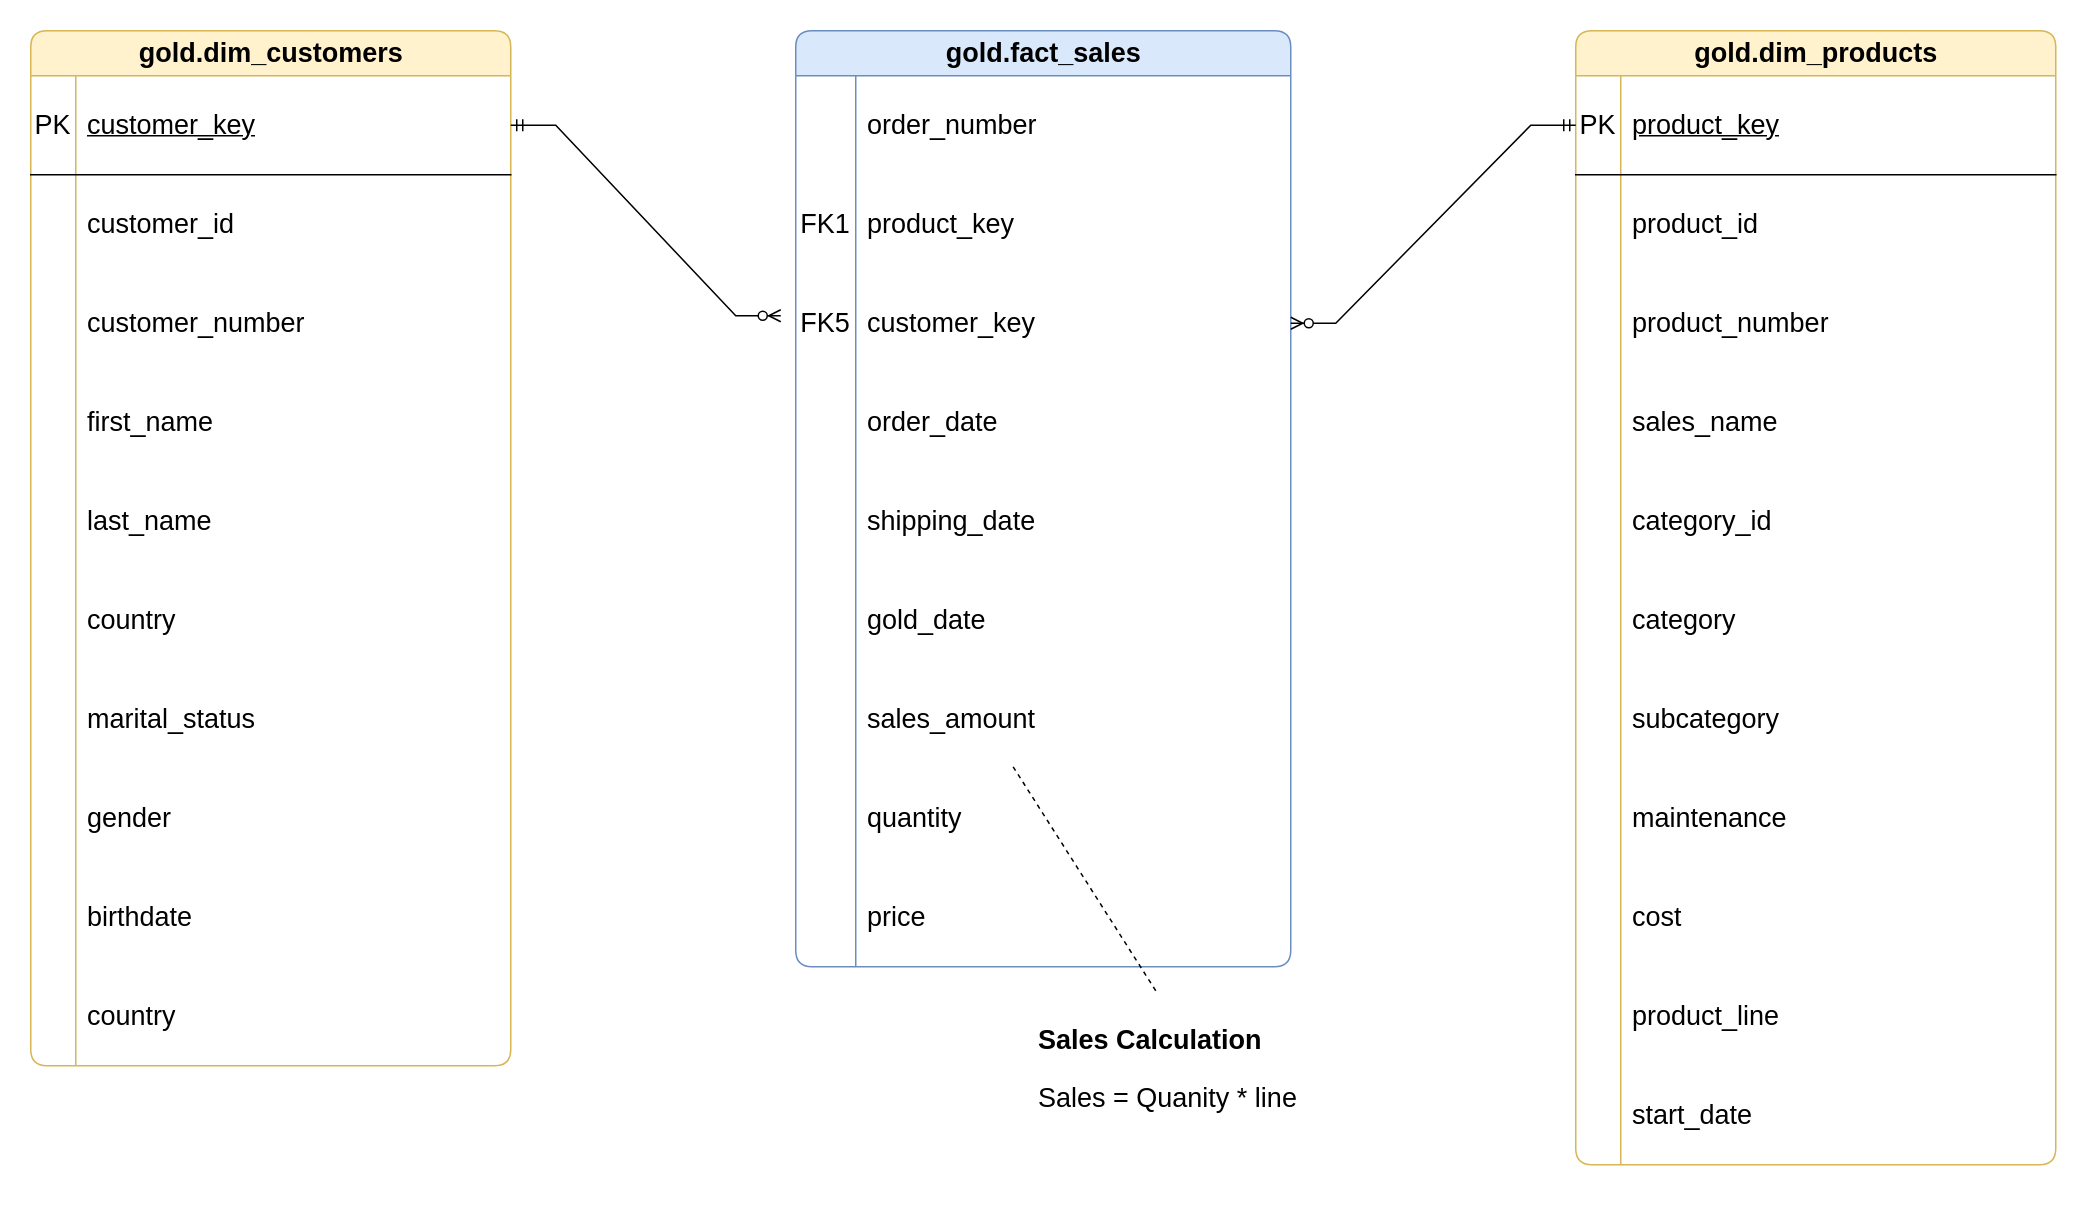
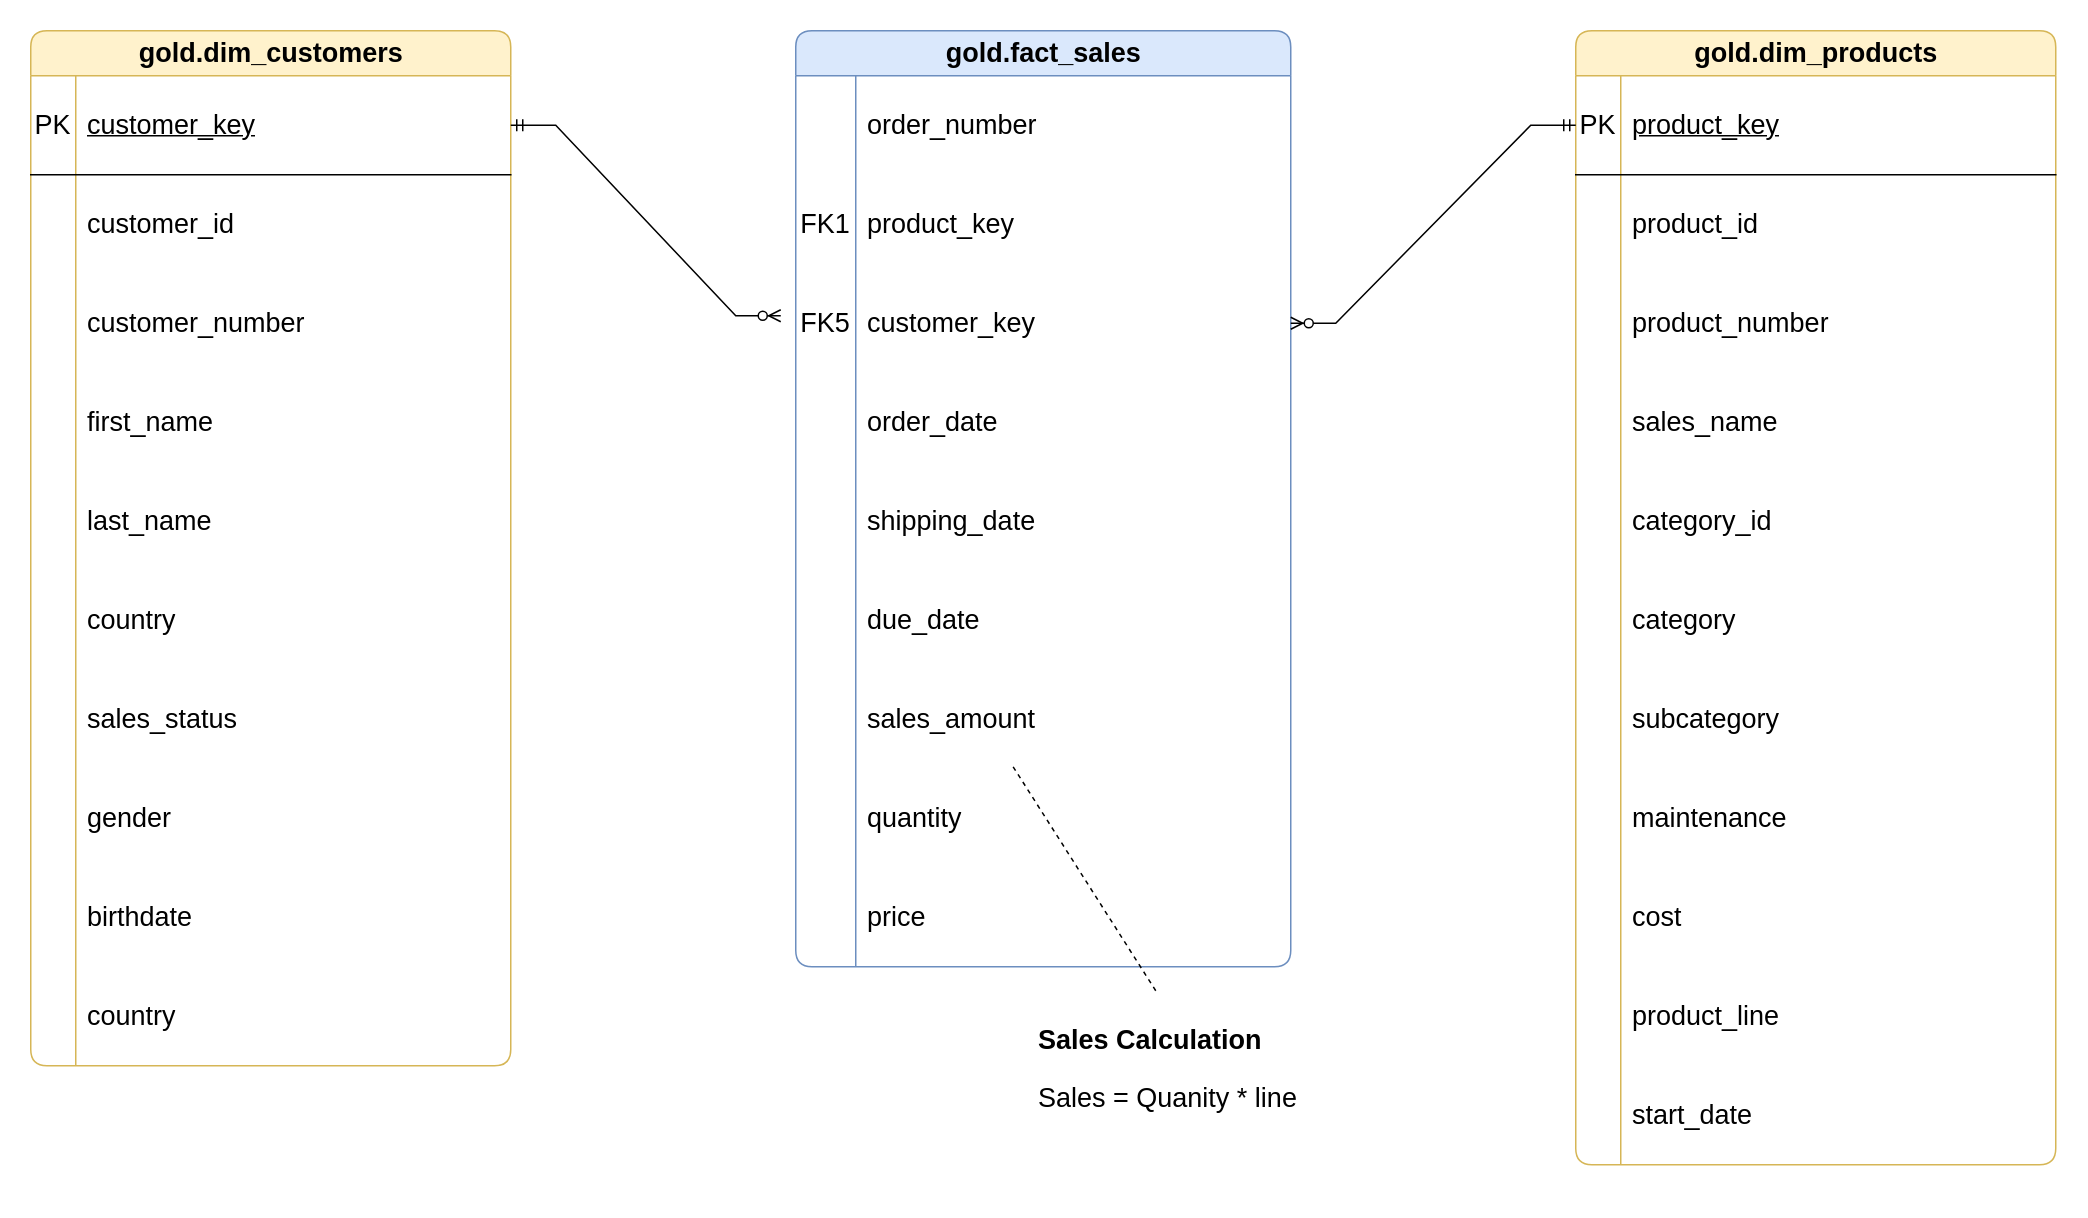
node "gold_date": label "gold_date" -> "due_date"
node "marital_status": label "marital_status" -> "sales_status"
